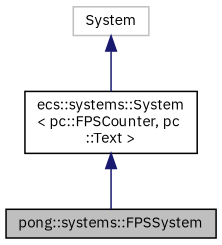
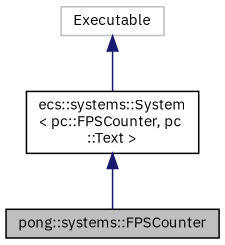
node "System": label "System" -> "Executable"
node "pong::systems::FPSSystem": label "pong::systems::FPSSystem" -> "pong::systems::FPSCounter"
